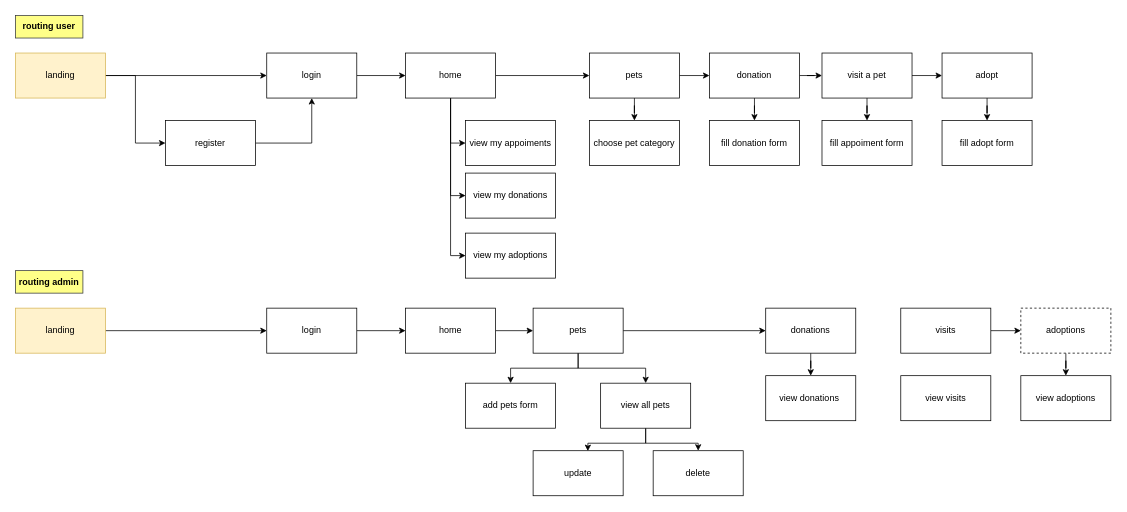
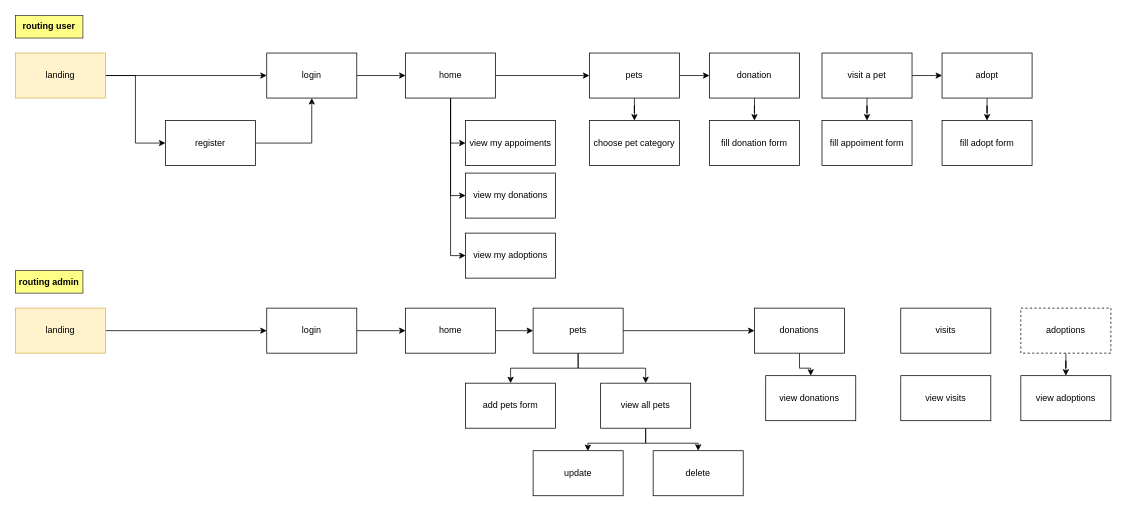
edge "donation" -> "visit a pet": removed
node "donations": moved (810, 330) -> (799, 330)
edge "visits" -> "adoptions": removed
